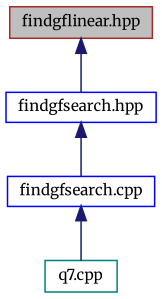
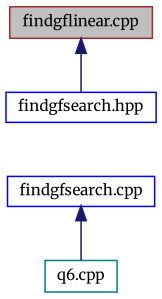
node "findgflinear.hpp": label "findgflinear.hpp" -> "findgflinear.cpp"
edge "findgfsearch.cpp" -> "findgfsearch.hpp": removed
node "q7.cpp": label "q7.cpp" -> "q6.cpp"
